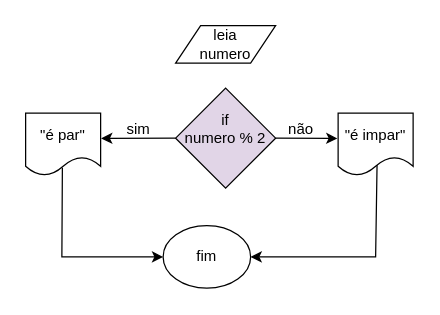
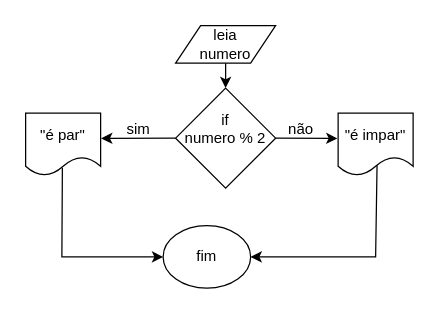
edge "leia numero" -> "if numero % 2": added
node "if numero % 2": fillcolor #e1d5e7 -> #ffffff
